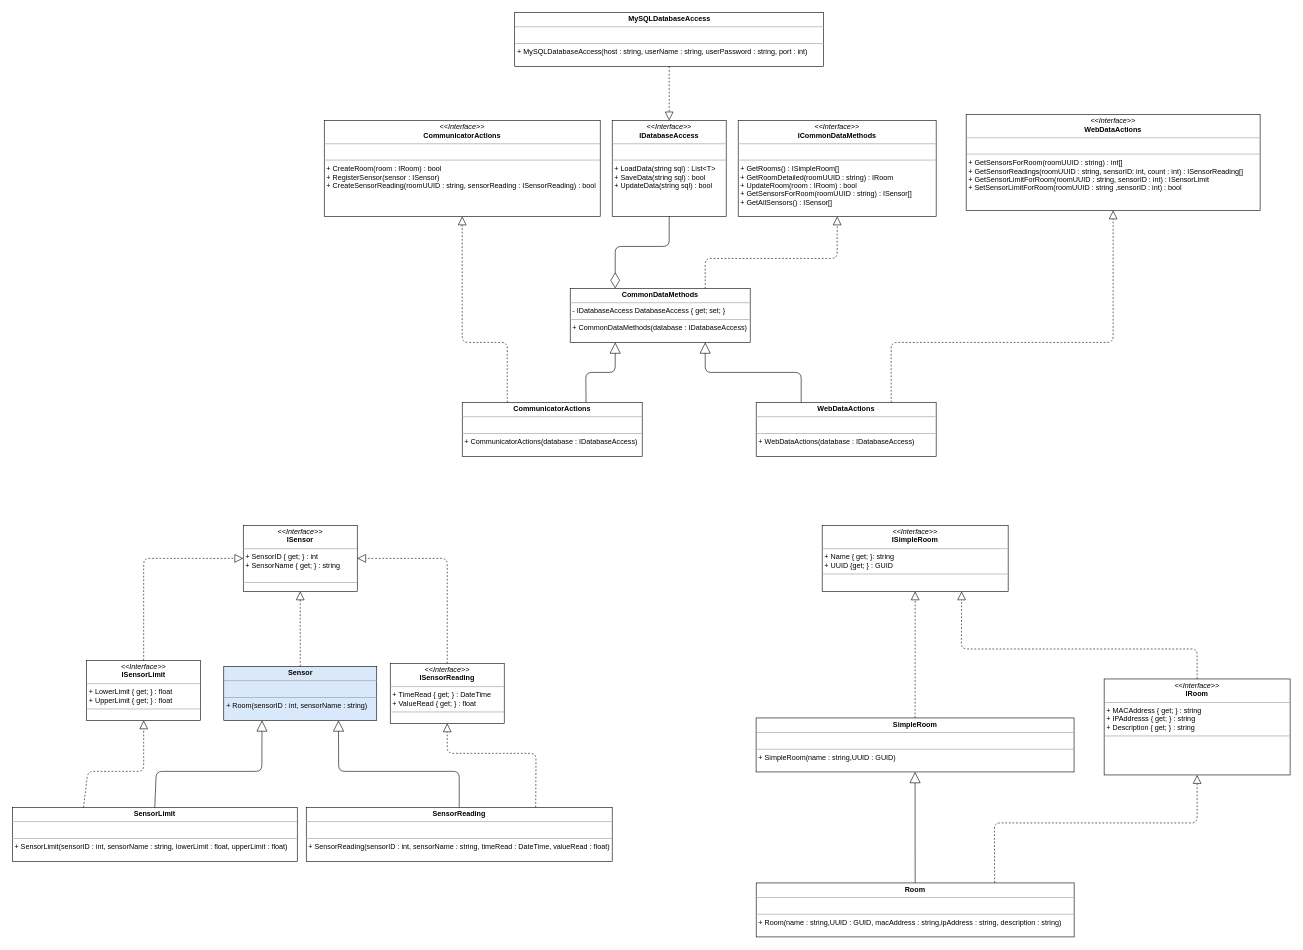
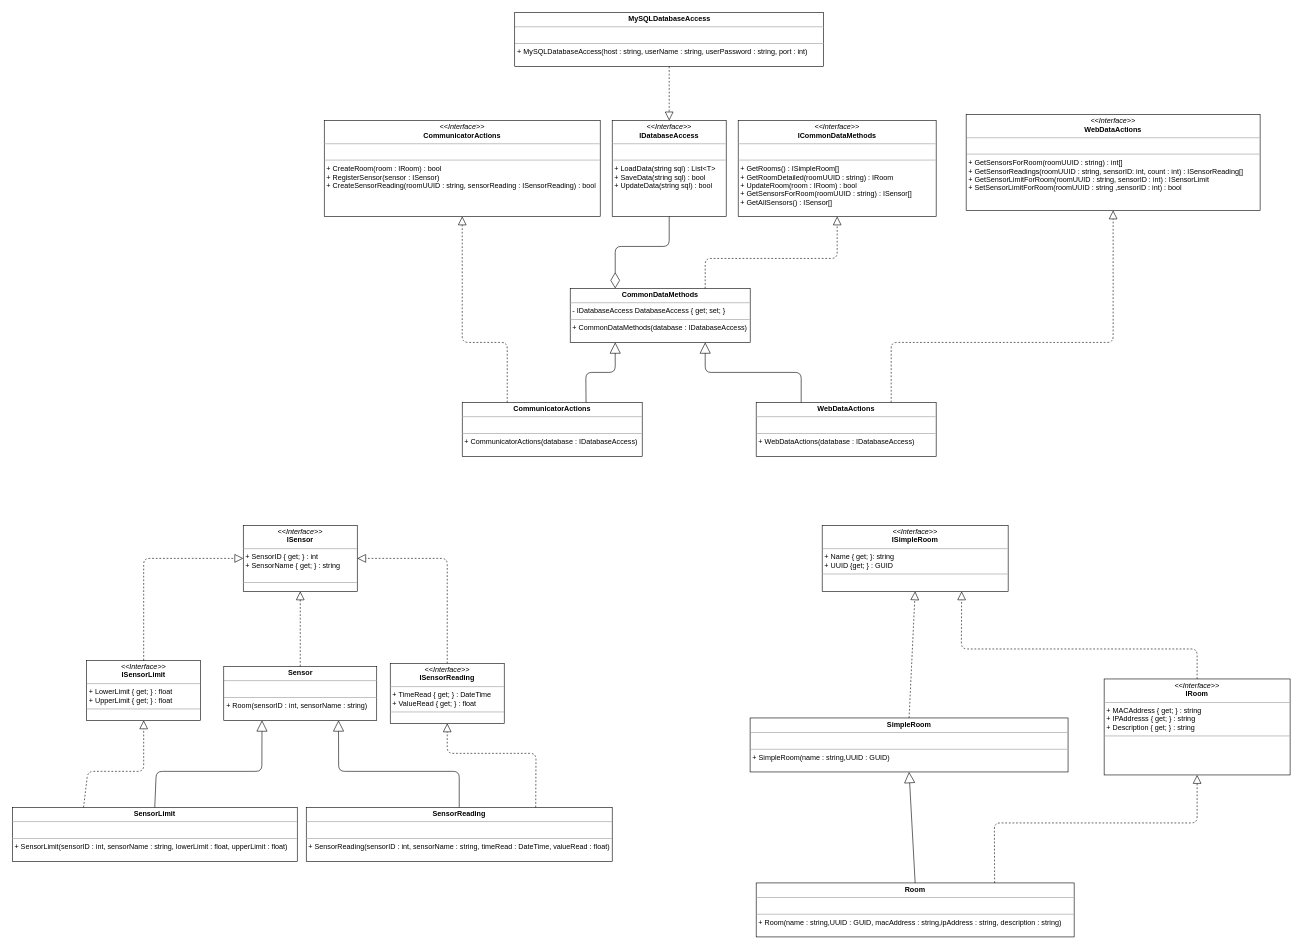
node "Sensor + Room(sensorID : int, sensorName : string)": fillcolor #dae8fc -> #ffffff
node "SimpleRoom + SimpleRoom(name : string,UUID : GUID)": moved (915, 745) -> (909, 745)
